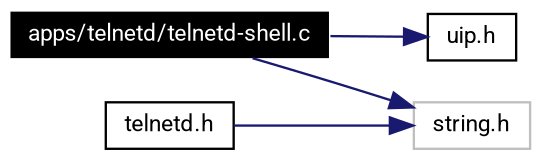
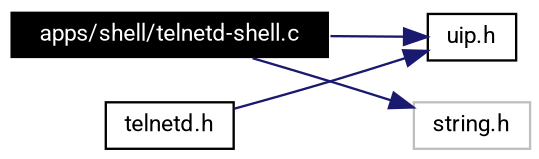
node "apps/telnetd/telnetd-shell.c": label "apps/telnetd/telnetd-shell.c" -> "apps/shell/telnetd-shell.c"
edge "telnetd.h" -> "string.h": now "telnetd.h" -> "uip.h"
